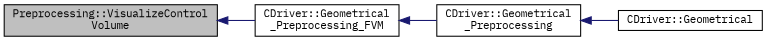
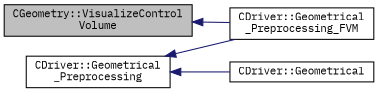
node "Preprocessing::VisualizeControl Volume": label "Preprocessing::VisualizeControl Volume" -> "CGeometry::VisualizeControl Volume"
edge "CDriver::Geometrical _Preprocessing" -> "CDriver::Geometrical _Preprocessing_FVM": reversed
